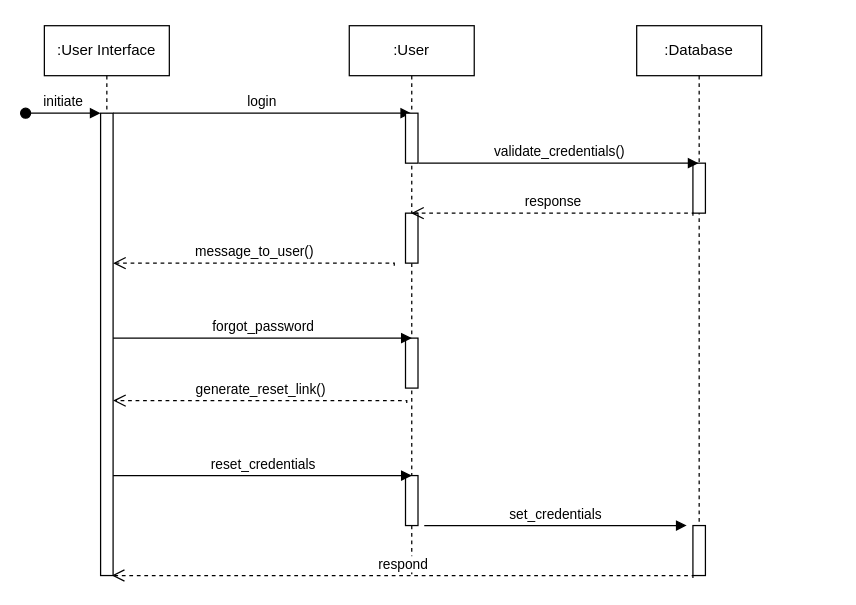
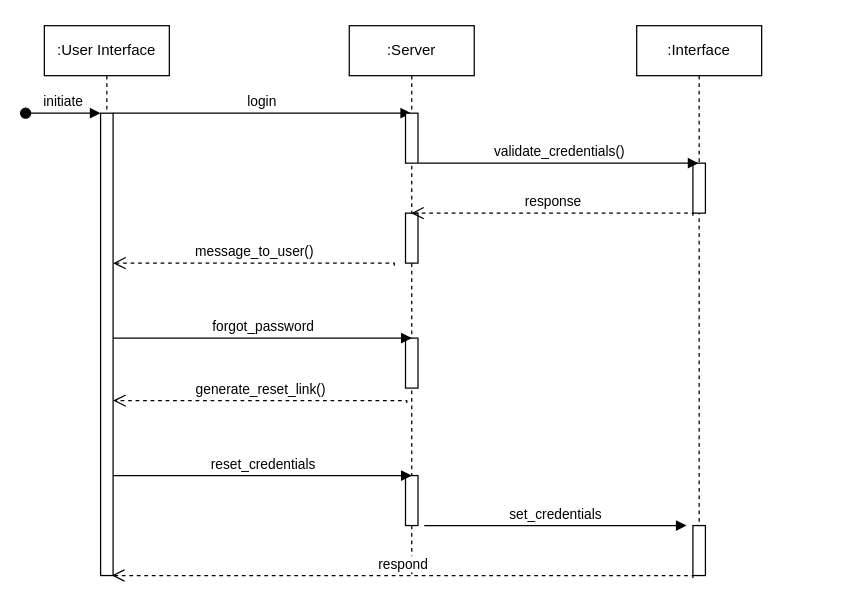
node ":User": label ":User" -> ":Server"
node ":Database": label ":Database" -> ":Interface"
